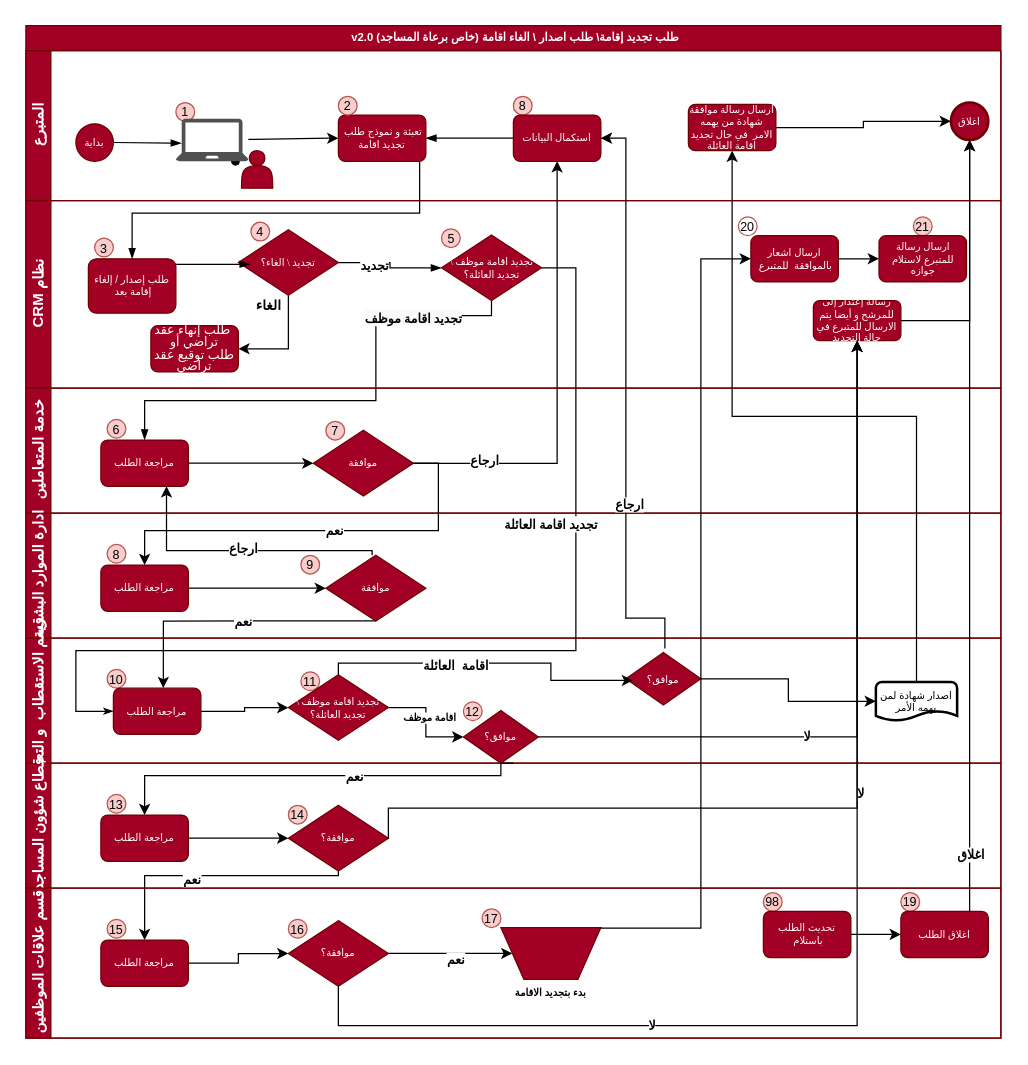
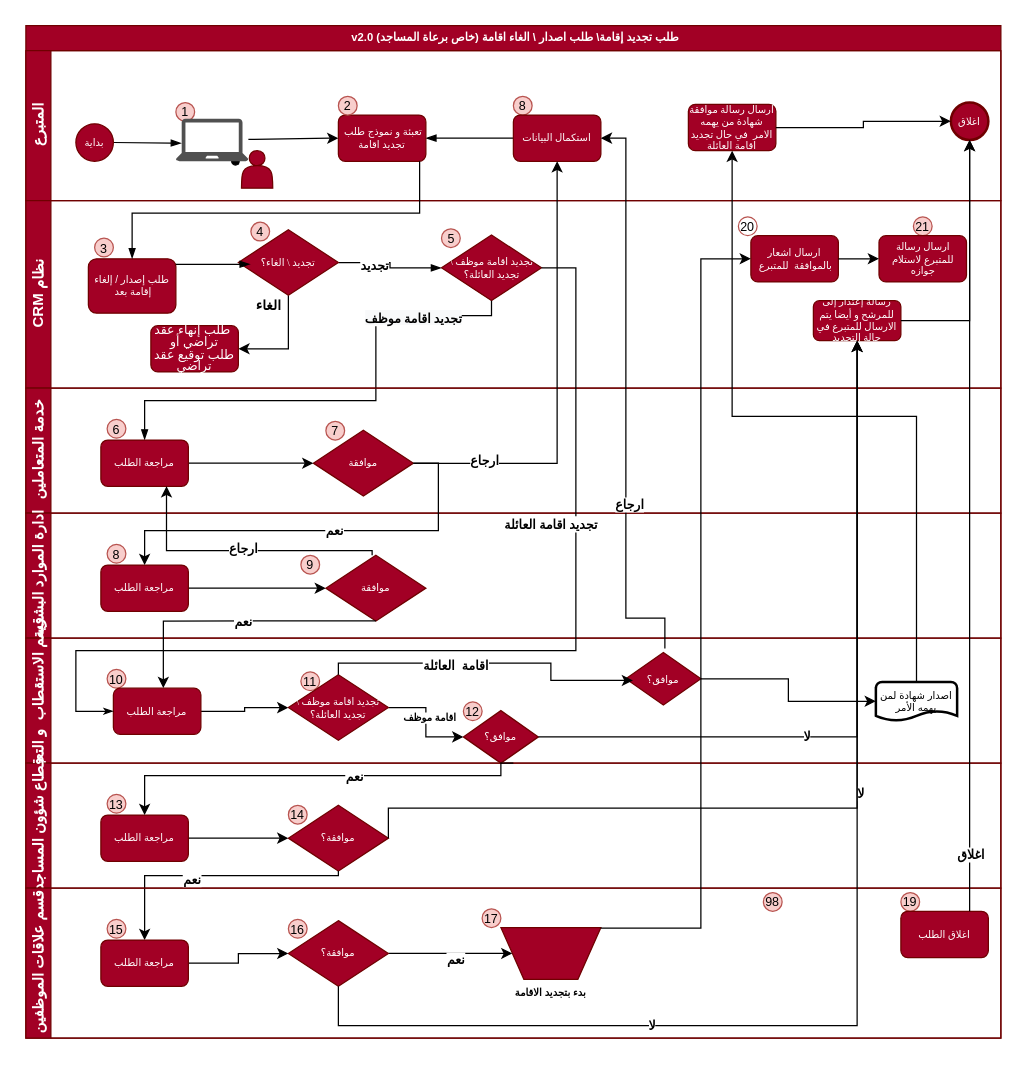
node "تحديث الطلب باستلام": removed
edge "تحديث الطلب باستلام" -> "اغلاق الطلب": removed
